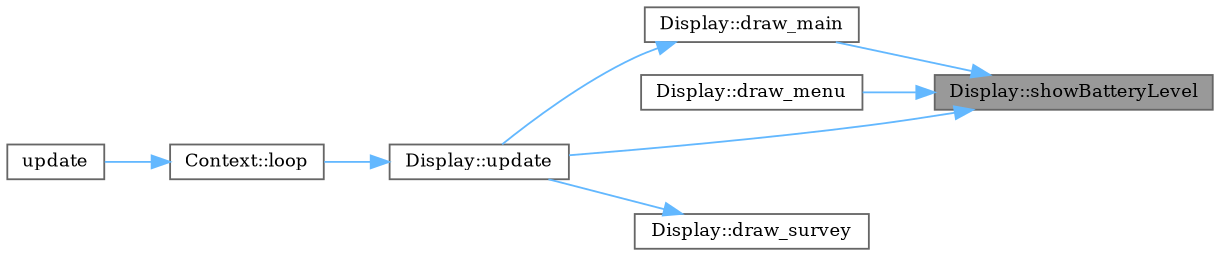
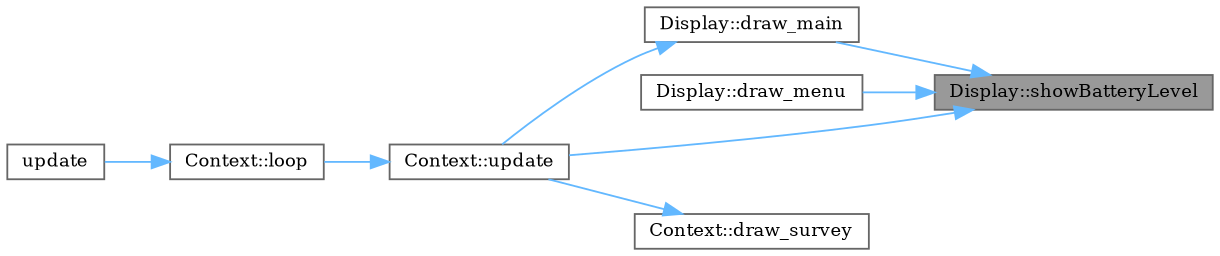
node "Display::update": label "Display::update" -> "Context::update"
node "Display::draw_survey": label "Display::draw_survey" -> "Context::draw_survey"
